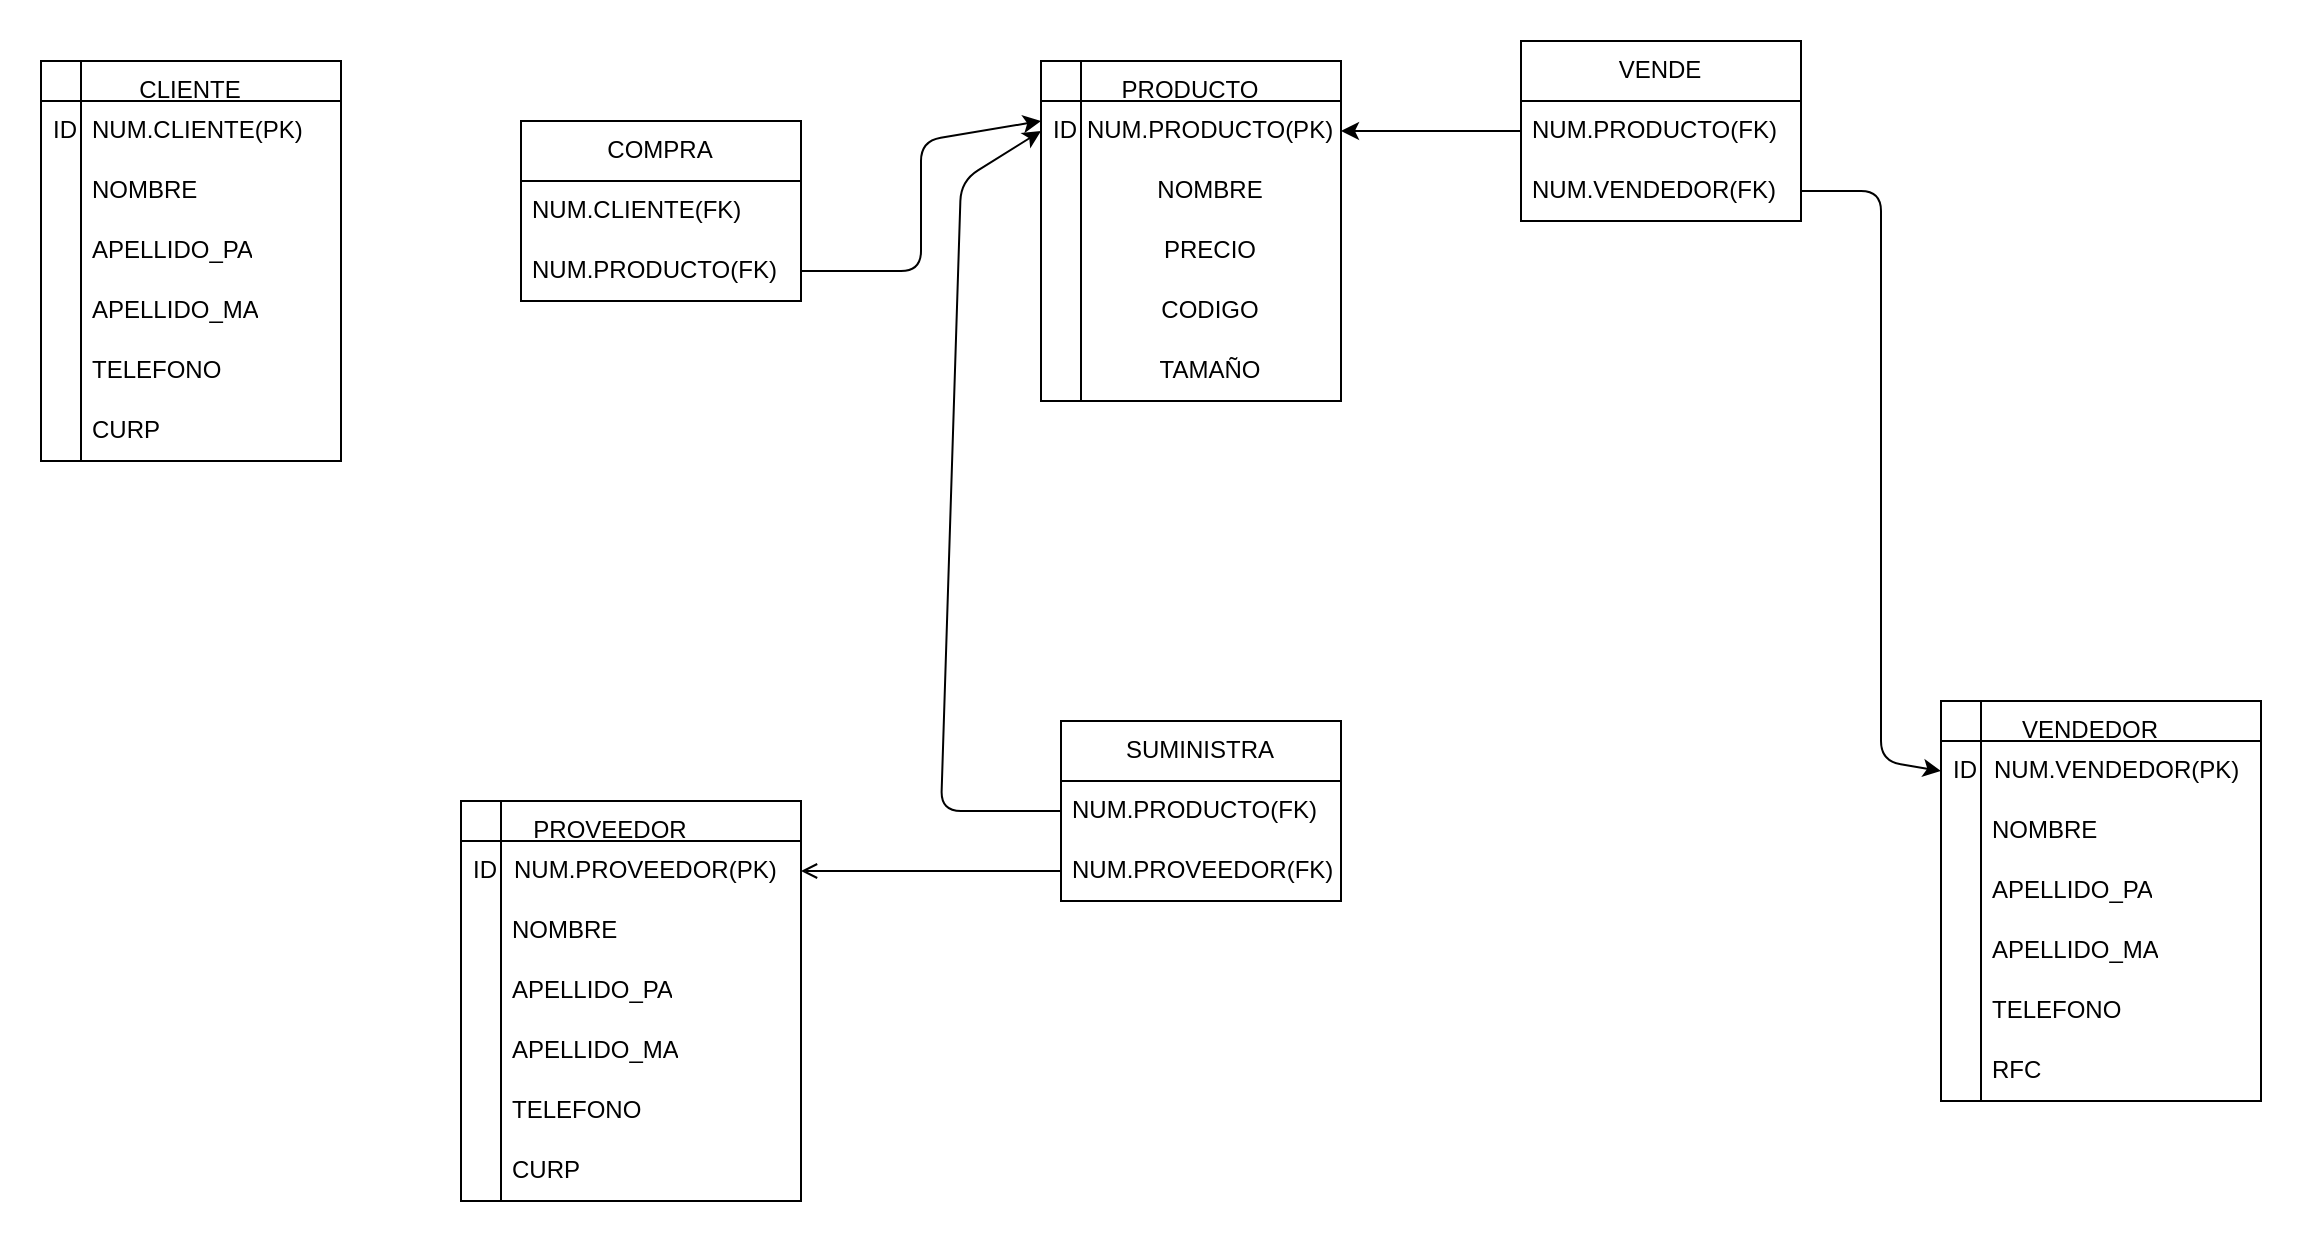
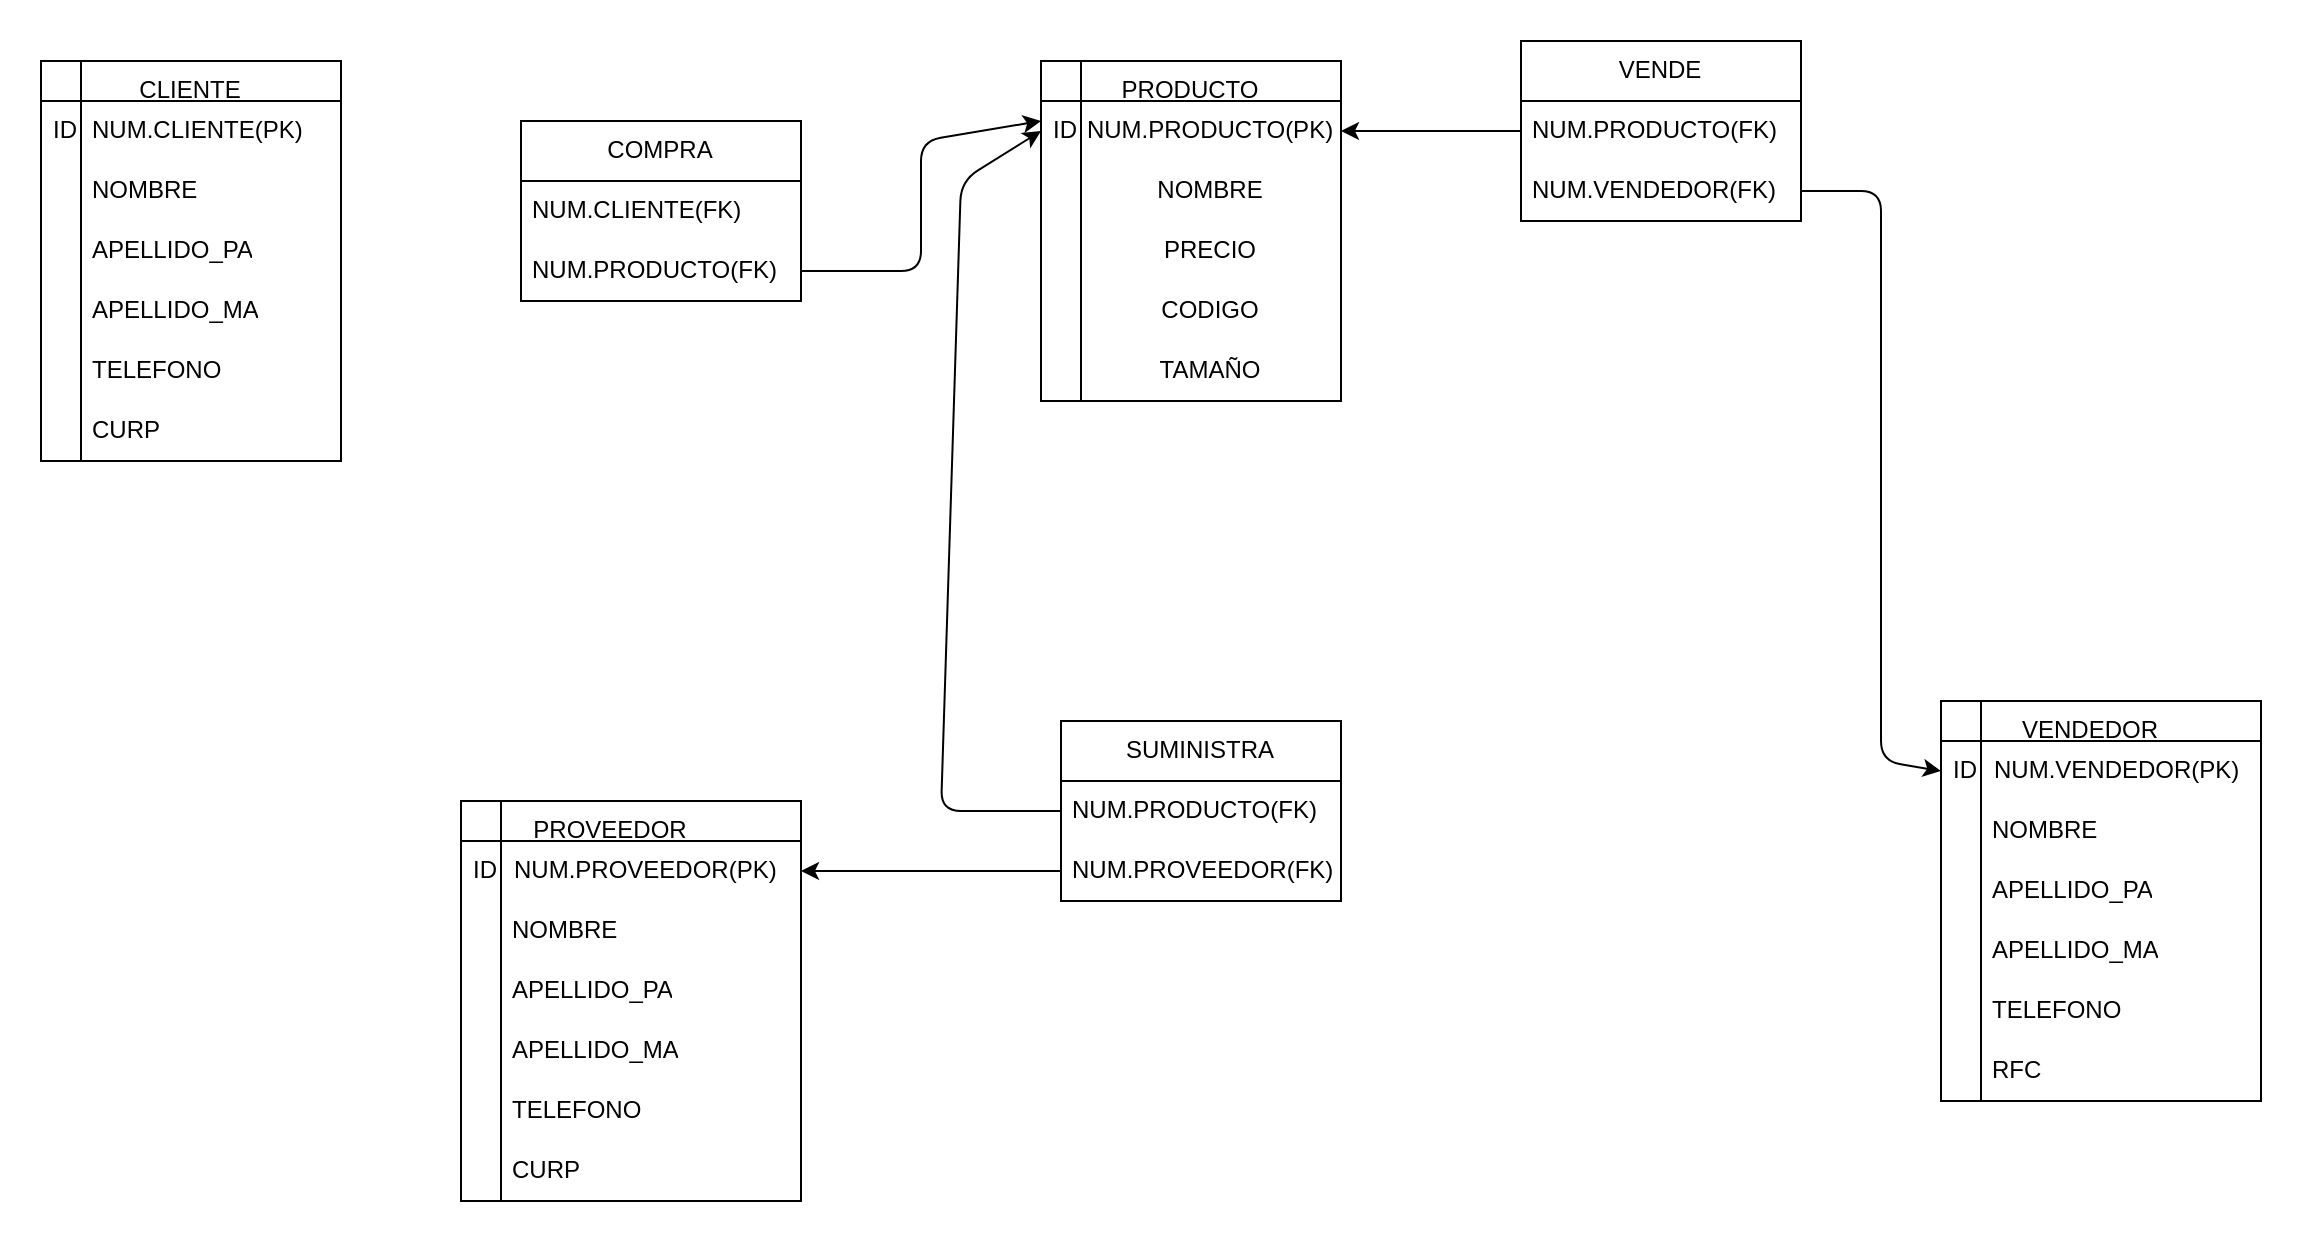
edge "NUM.PROVEEDOR(FK)" -> "NUM.PROVEEDOR(PK)": arrowhead open -> classic
